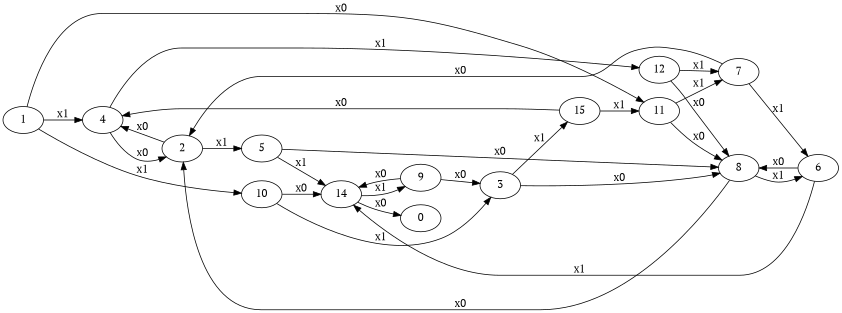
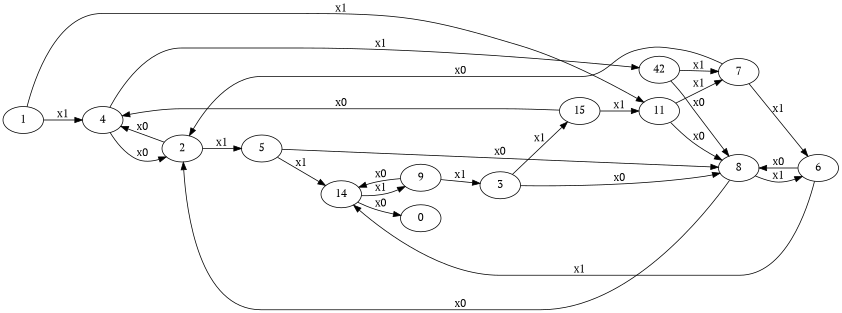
edge "1" -> "11": label "x0" -> "x1"
node "12": label "12" -> "42"
edge "9" -> "3": label "x0" -> "x1"
node "10": removed
